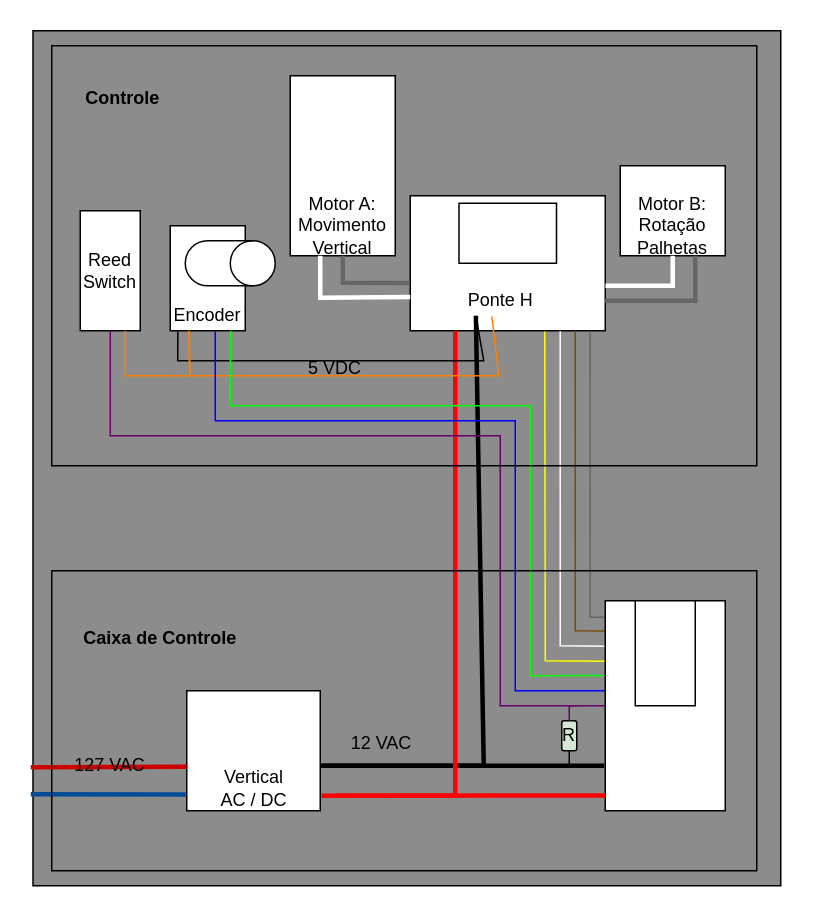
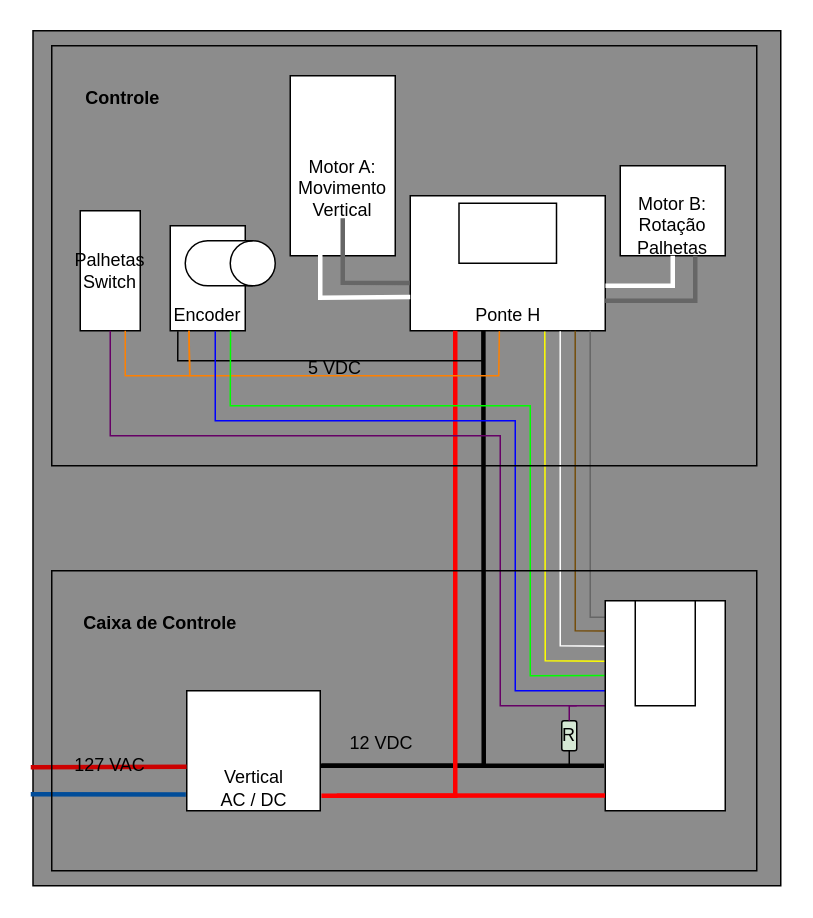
node "Motor A: Movimento Vertical": moved (343, 226) -> (343, 188)
node "Reed Switch": label "Reed Switch" -> "Palhetas Switch"
node "Ponte H": moved (500, 301) -> (508, 316)
node "Caixa de Controle": moved (161, 638) -> (161, 623)
node "12 VAC": label "12 VAC" -> "12 VDC"
